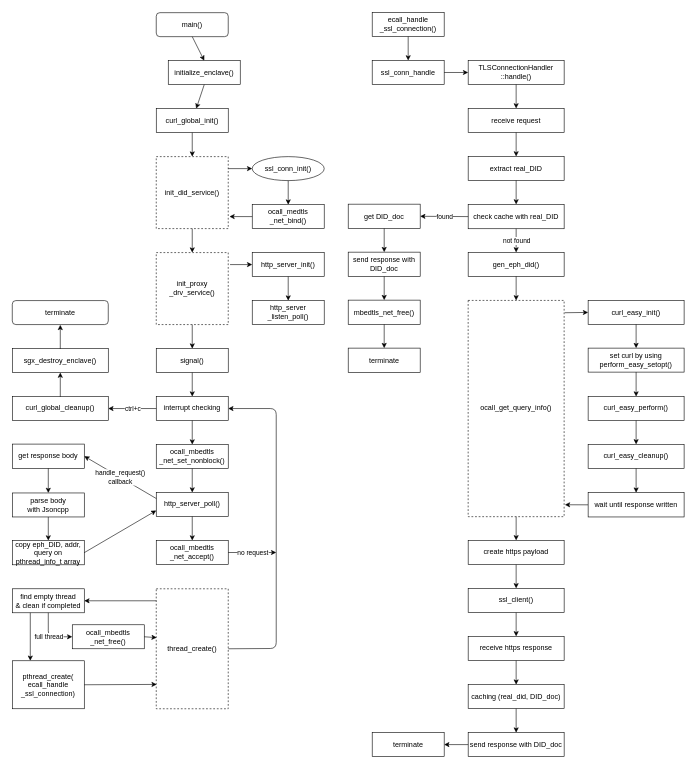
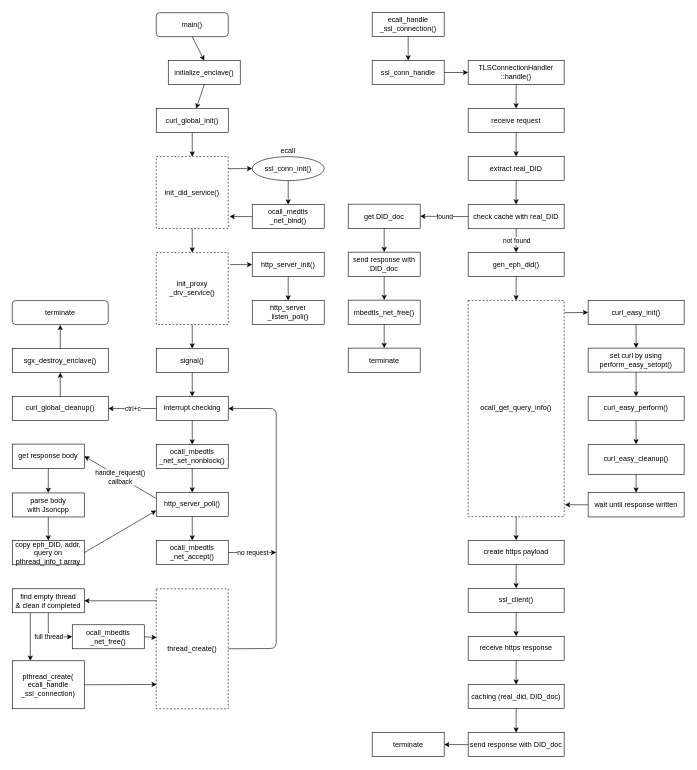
node "ecall": added
node "curl_easy_cleanup()": size 96x24 -> 96x30
